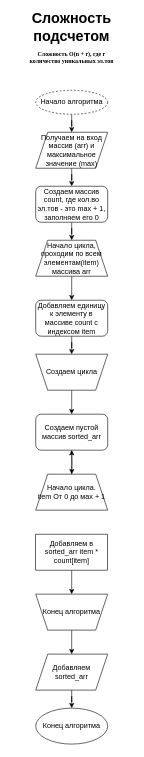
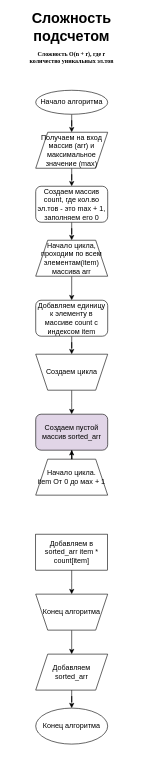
node "Начало алгоритма": style dashed -> solid
node "Создаем пустой массив sorted_arr": fillcolor #ffffff -> #e1d5e7
node "Начало цикла. item От 0 до мах + 1": moved (72, 492) -> (72, 477)
